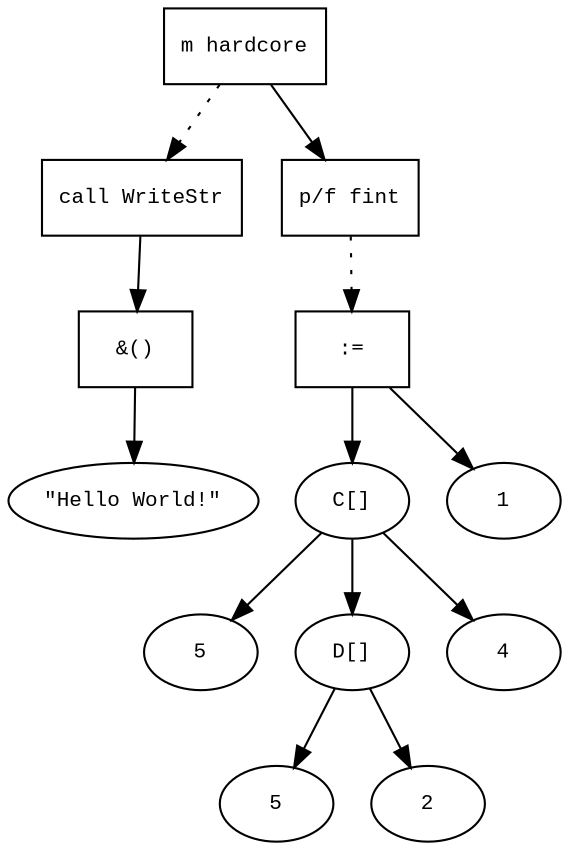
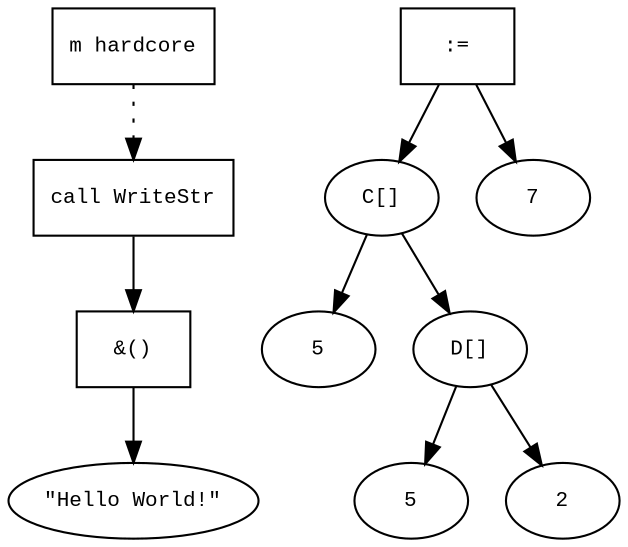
node "p/f fint": removed
node "1": label "1" -> "7"
node "4": removed
